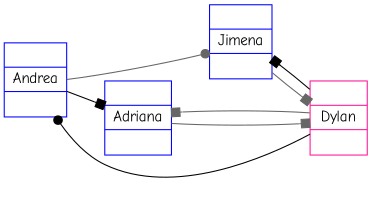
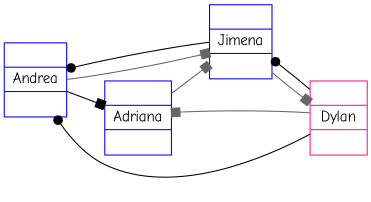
edge "Jimena" -> "Andrea": added
edge "Andrea" -> "Jimena": arrowhead dot -> box
edge "Dylan" -> "Jimena": arrowhead box -> dot
edge "Adriana" -> "Dylan": now "Adriana" -> "Jimena"
